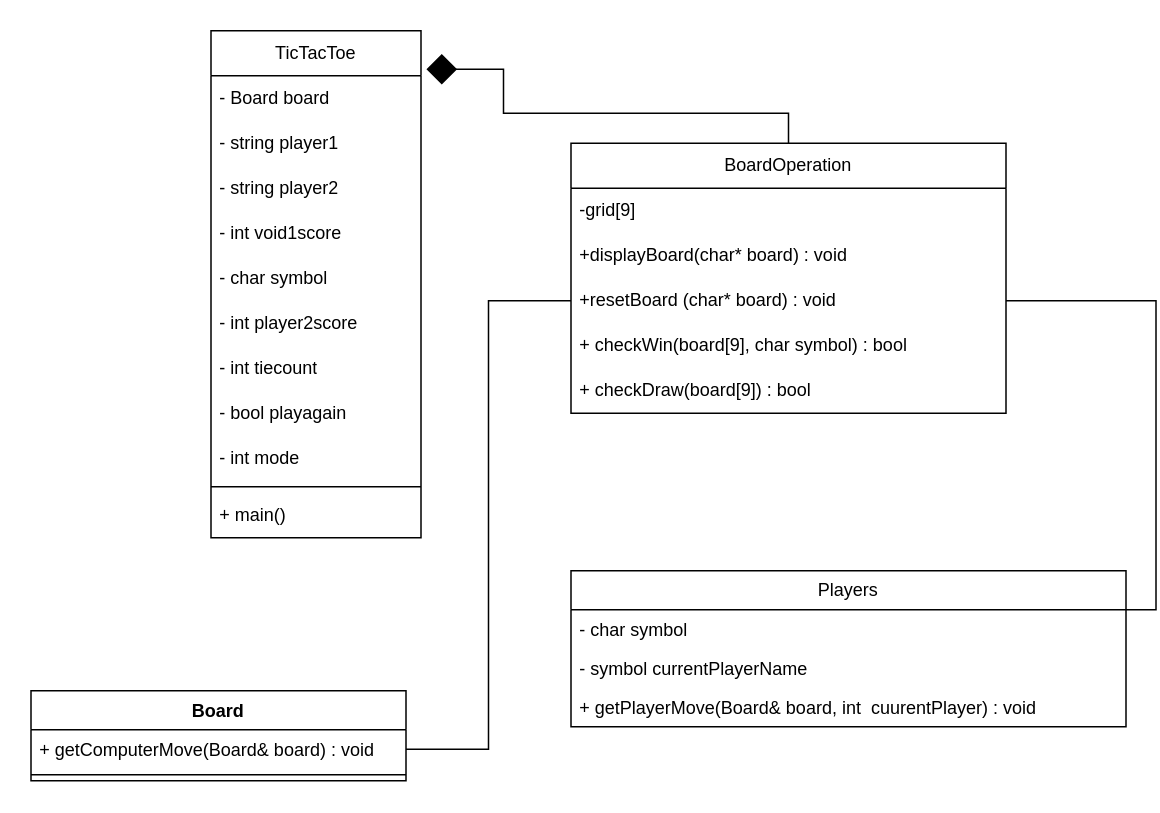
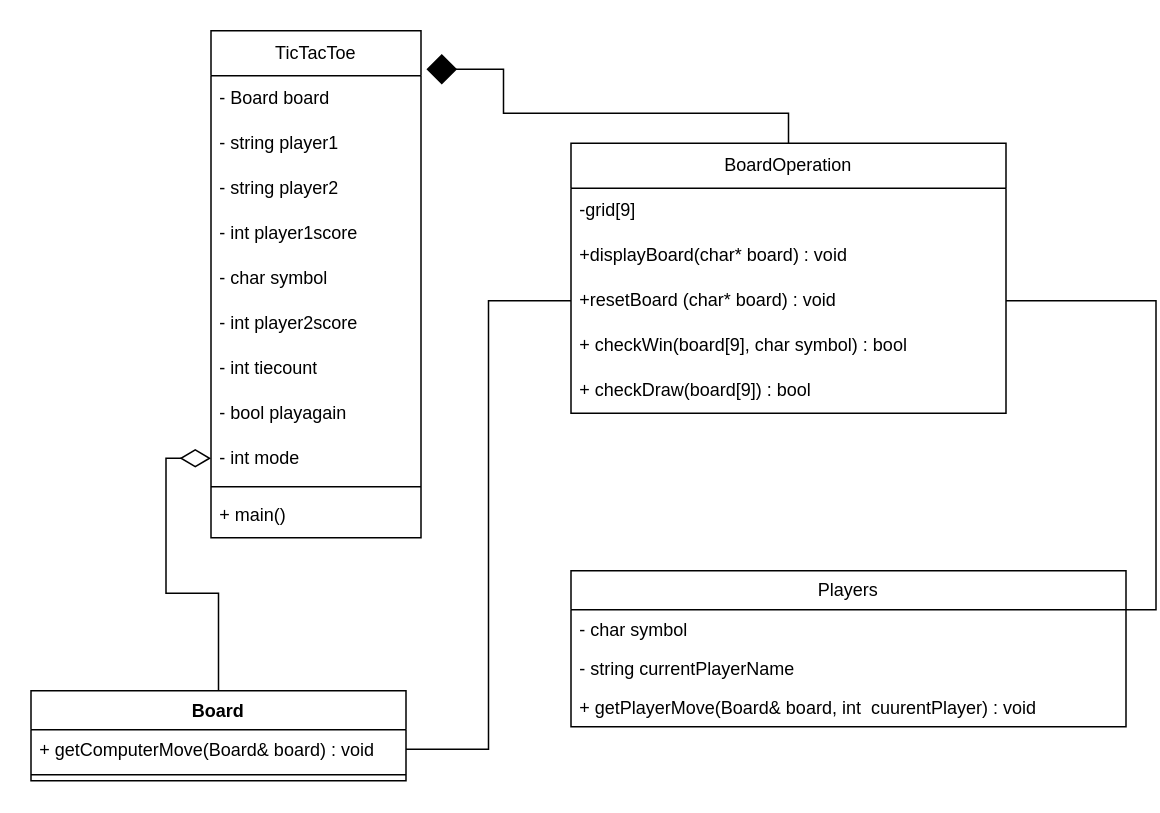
node "- int void1score": label "- int void1score" -> "- int player1score"
edge "Board" -> "- int mode": added
node "- symbol currentPlayerName": label "- symbol currentPlayerName" -> "- string currentPlayerName"
